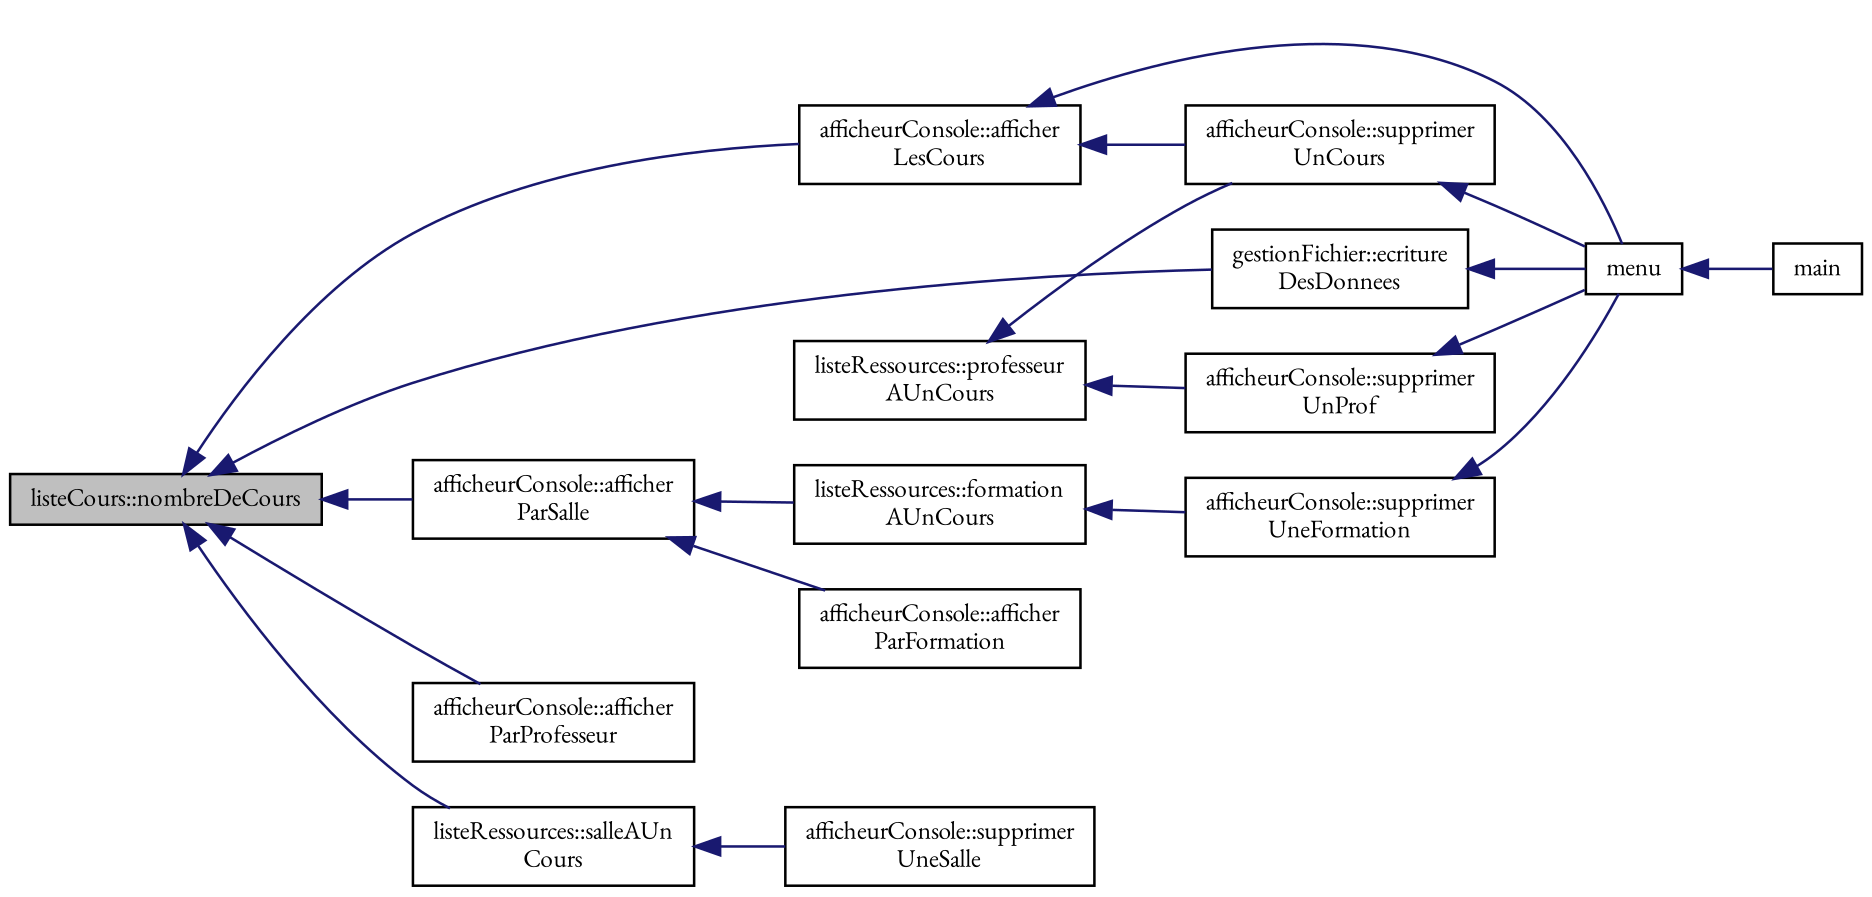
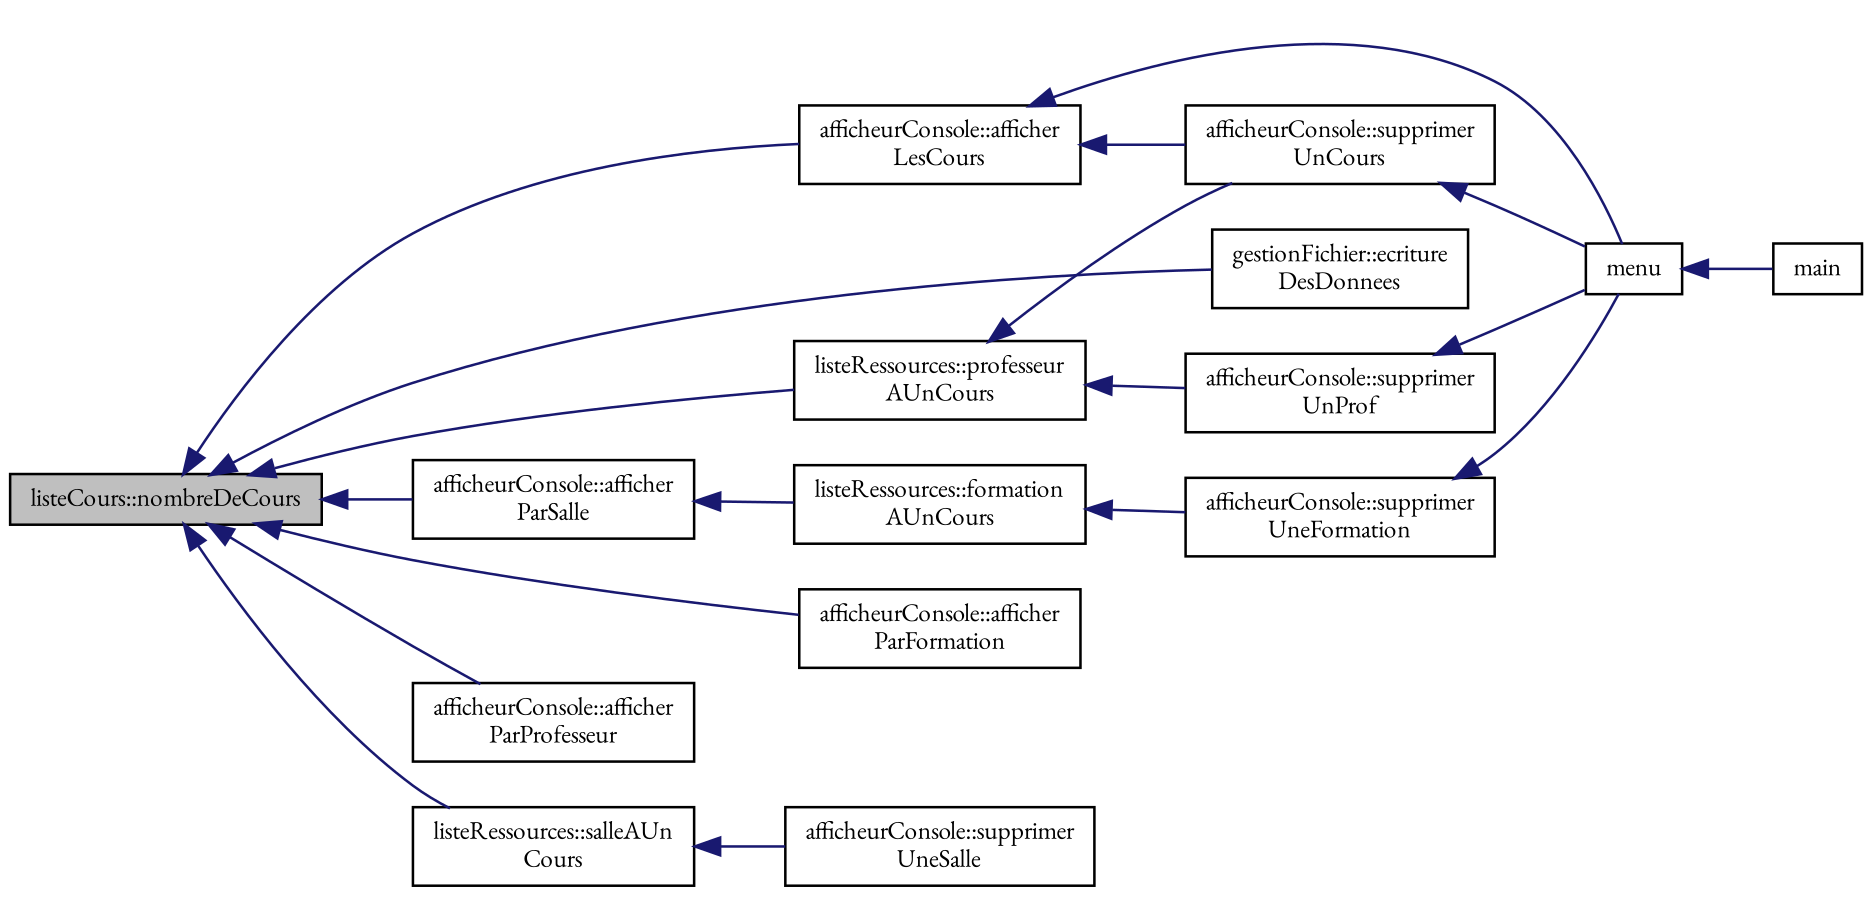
edge "menu" -> "gestionFichier::ecriture DesDonnees": removed
edge "listeRessources::professeur AUnCours" -> "listeCours::nombreDeCours": added
edge "afficheurConsole::afficher ParFormation" -> "afficheurConsole::afficher ParSalle": now "afficheurConsole::afficher ParFormation" -> "listeCours::nombreDeCours"
